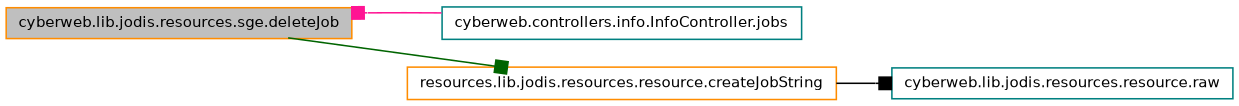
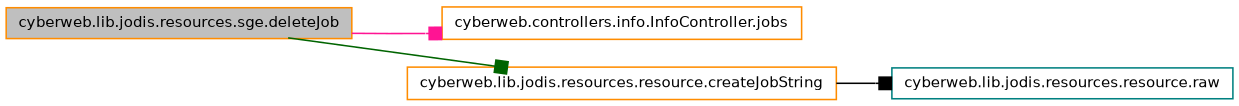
edge "cyberweb.controllers.info.InfoController.jobs" -> "cyberweb.lib.jodis.resources.sge.deleteJob": reversed
node "cyberweb.controllers.info.InfoController.jobs": color teal -> darkorange
node "resources.lib.jodis.resources.resource.createJobString": label "resources.lib.jodis.resources.resource.createJobString" -> "cyberweb.lib.jodis.resources.resource.createJobString"
